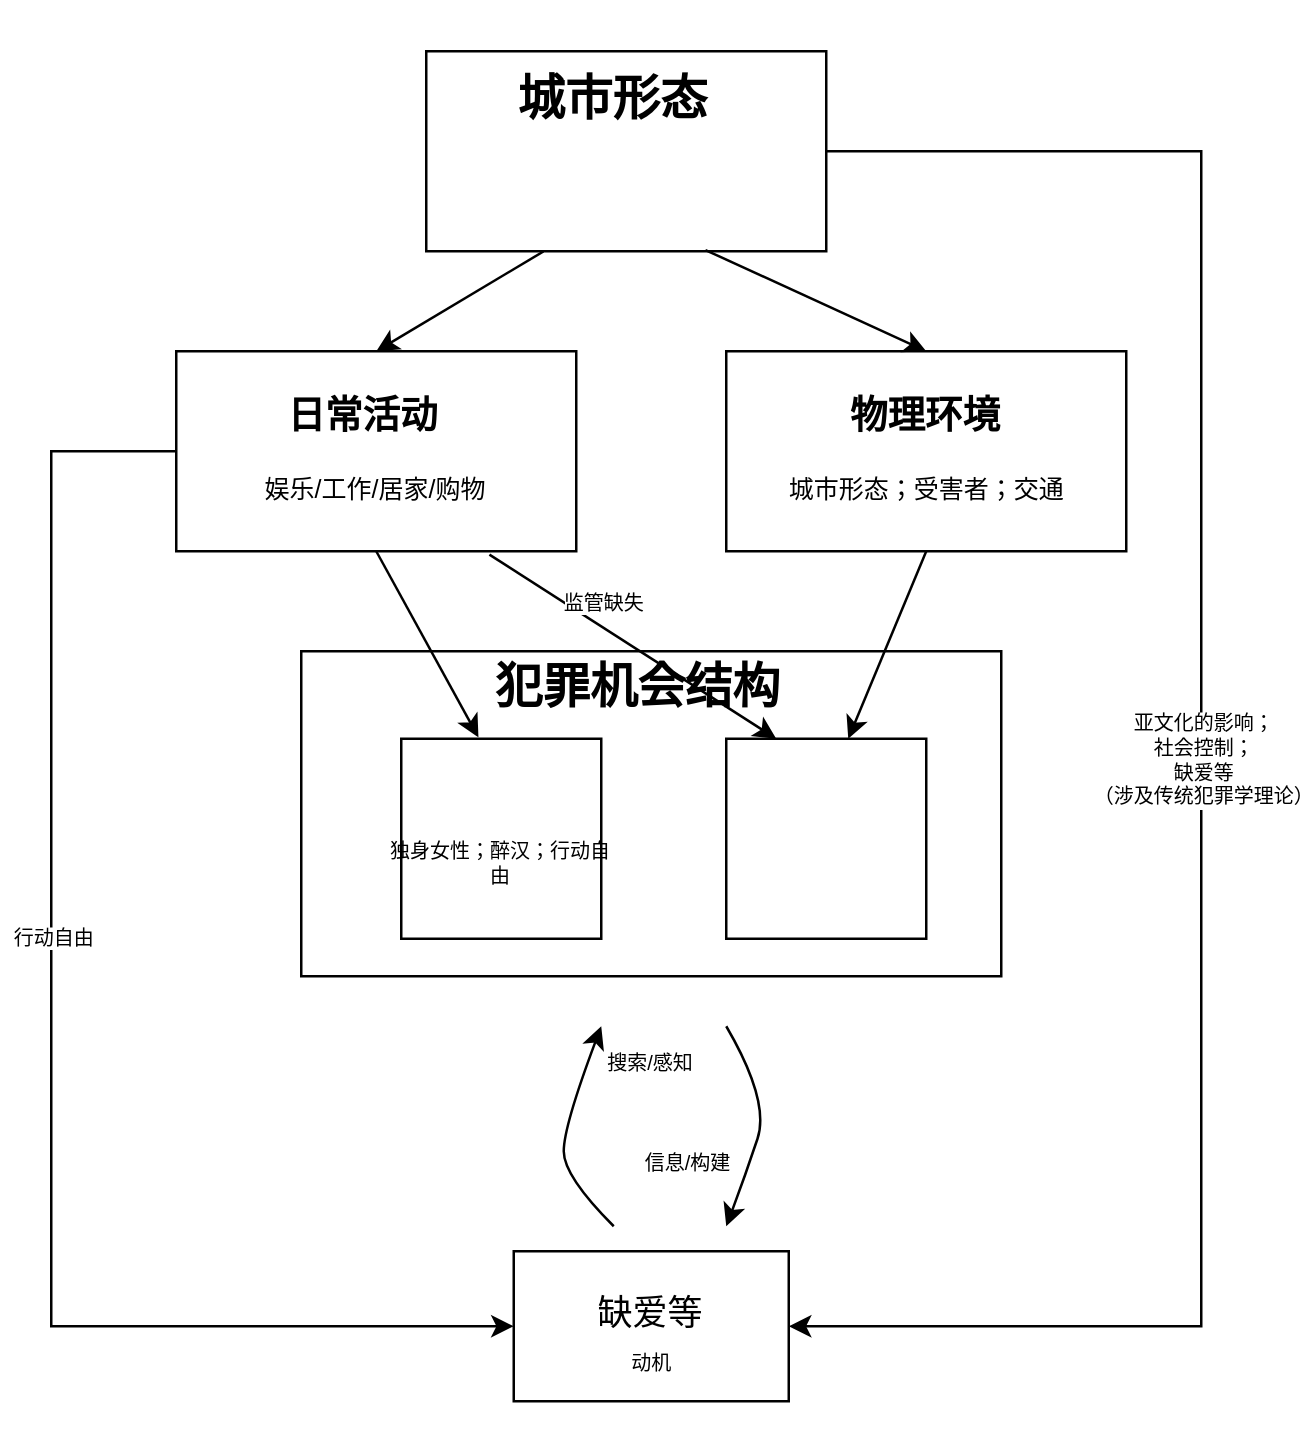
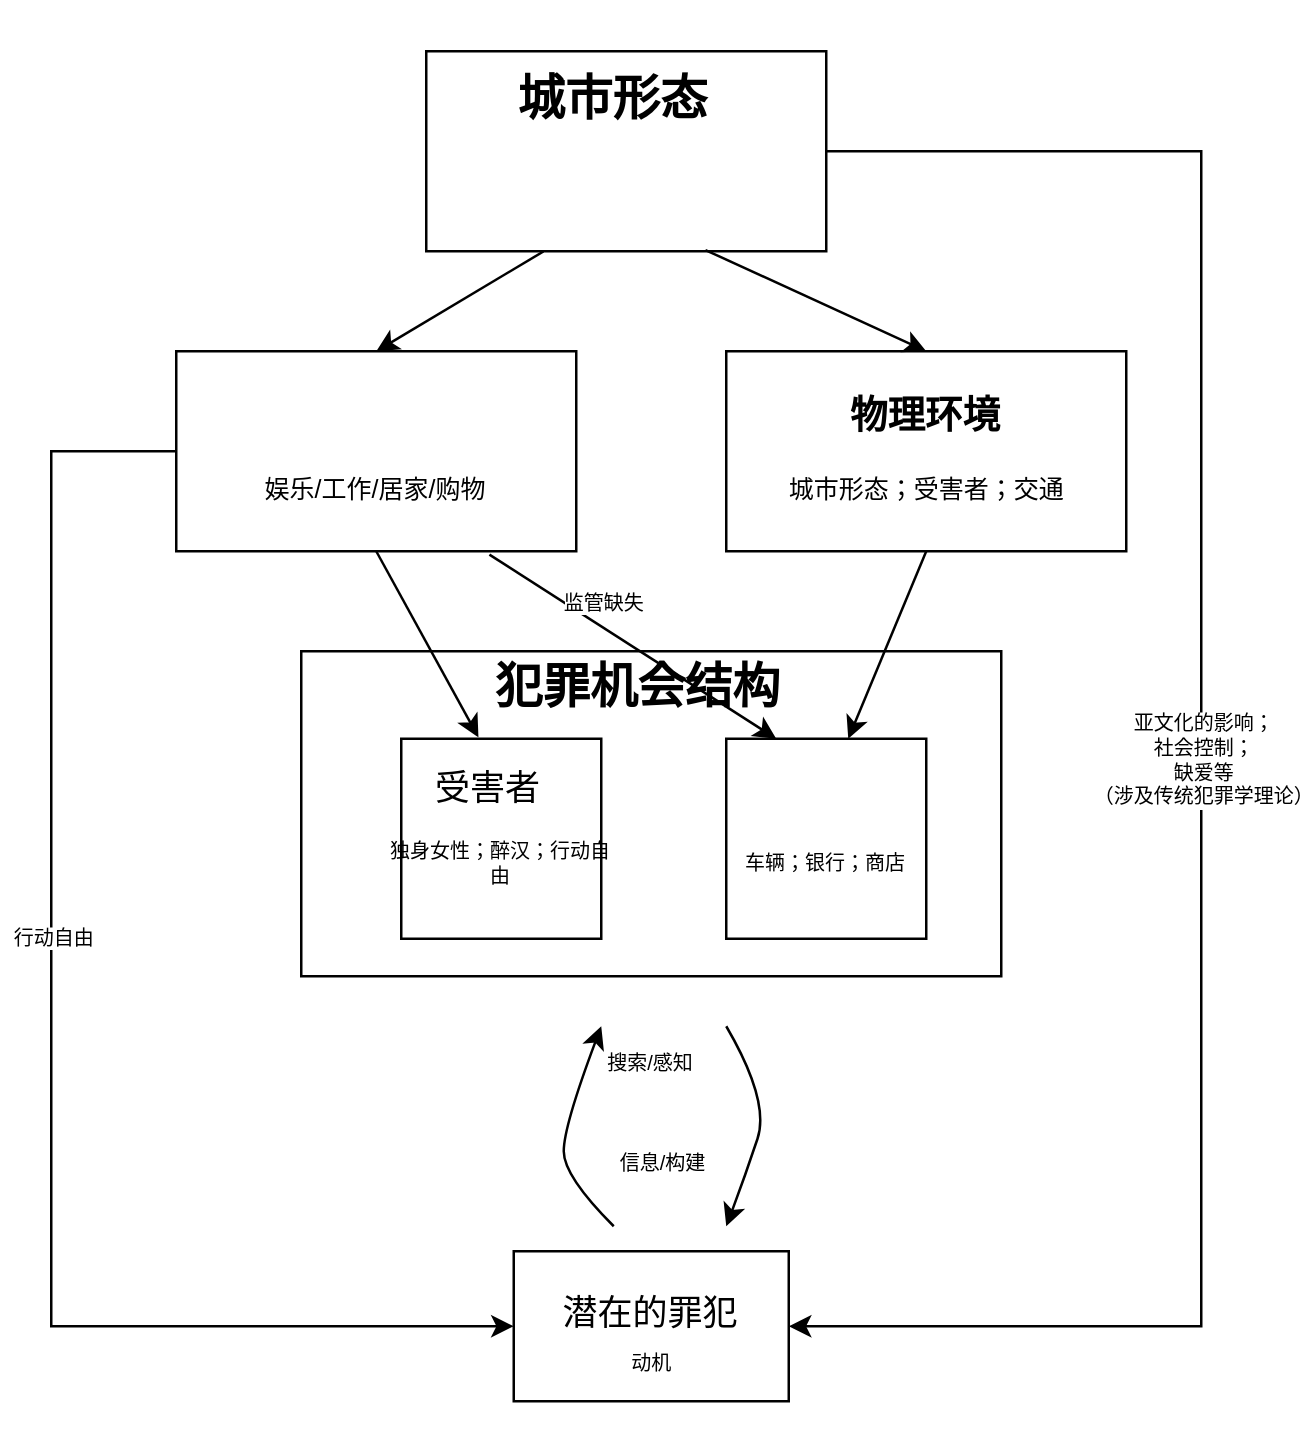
node "日常活动": removed
node "受害者": added
node "车辆；银行；商店": added
node "信息/构建": moved (689, 1164) -> (664, 1164)
node "缺爱等": label "缺爱等" -> "潜在的罪犯"
